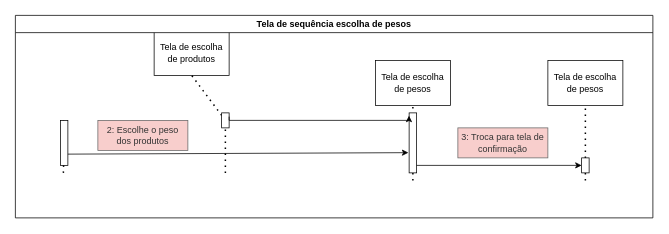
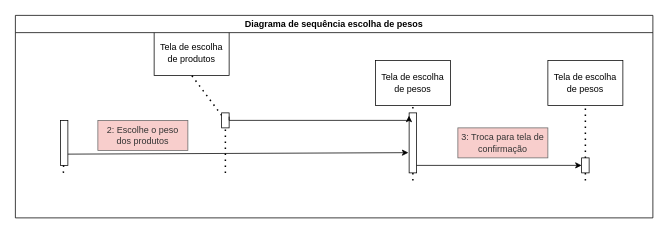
node "Tela de sequência escolha de pesos": label "Tela de sequência escolha de pesos" -> "Diagrama de sequência escolha de pesos"
